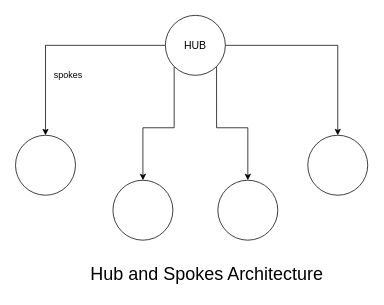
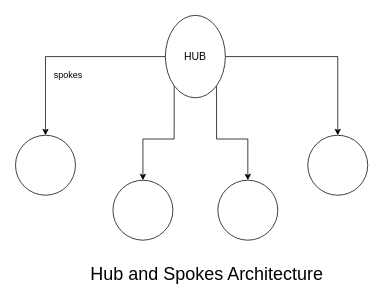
node "HUB": size 60x60 -> 60x83
